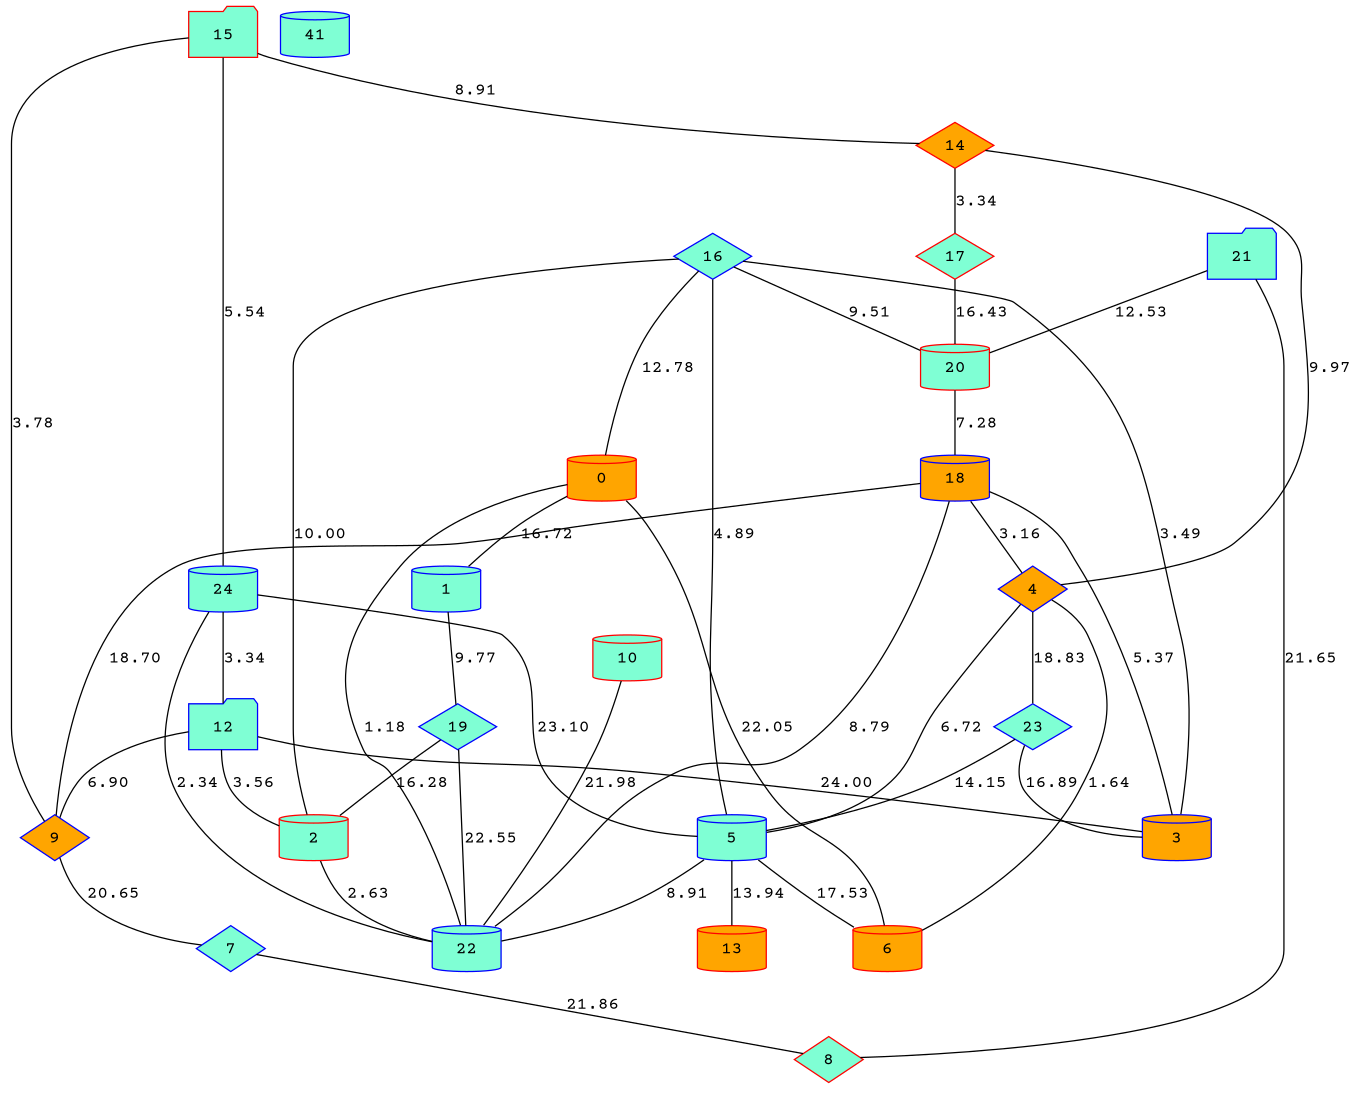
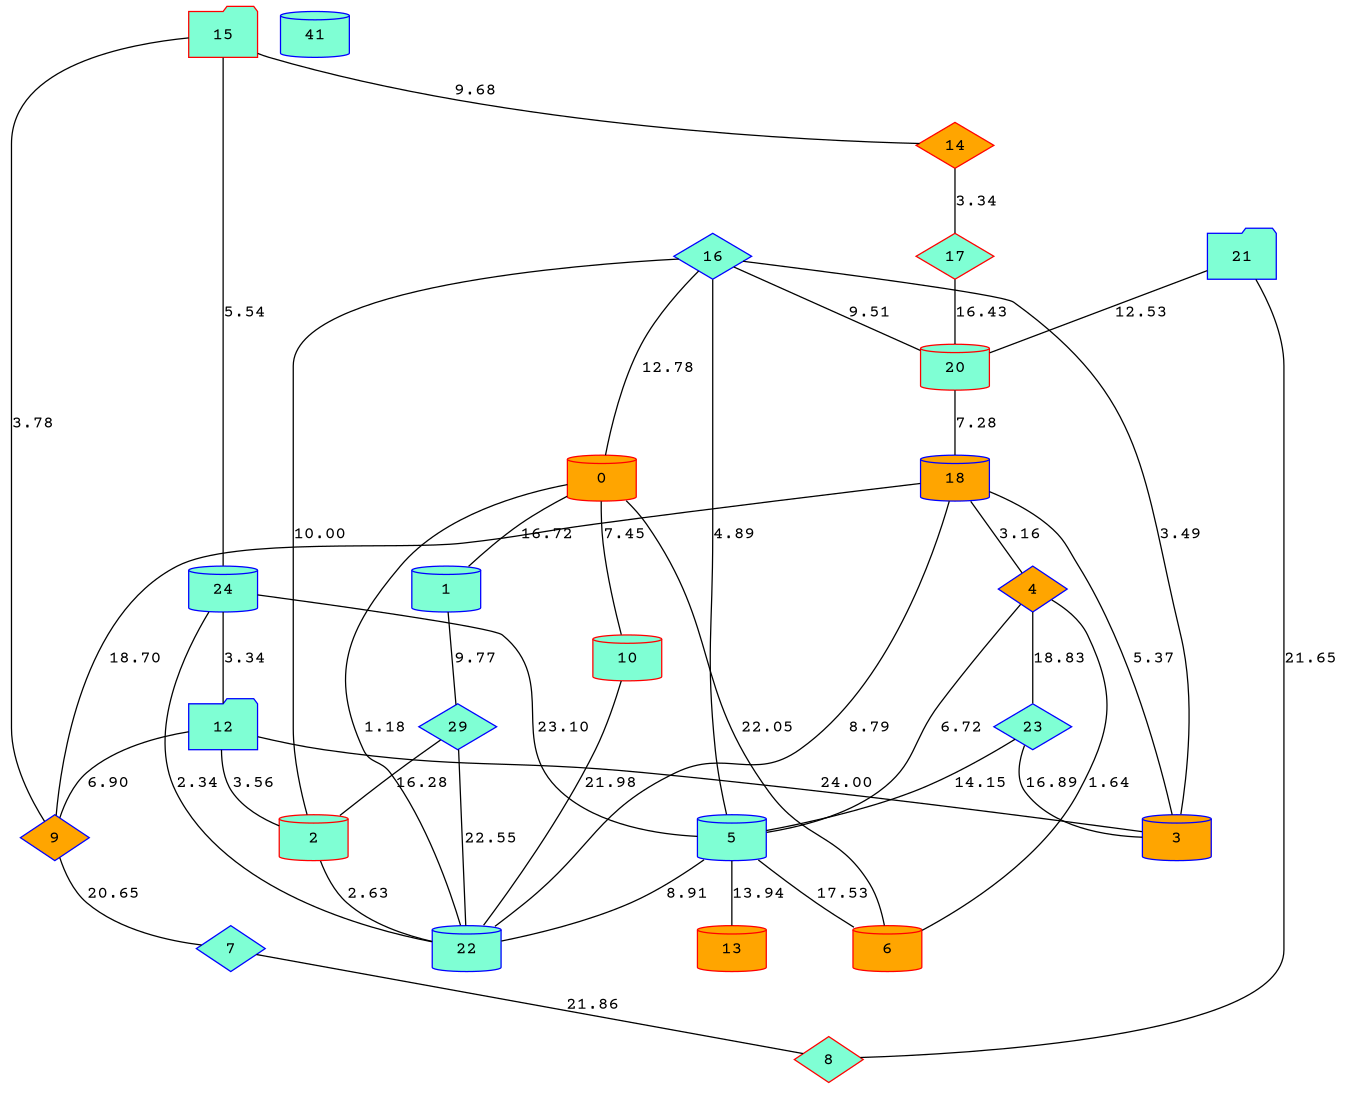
edge "15" -- "14": label "8.91" -> "9.68"
edge "14" -- "4": removed, label "9.97"
edge "0" -- "10": added, label "7.45"
node "19": label "19" -> "29"
